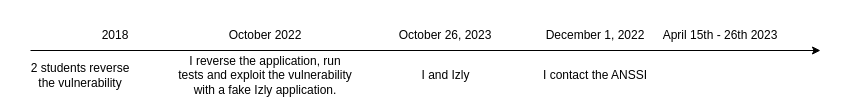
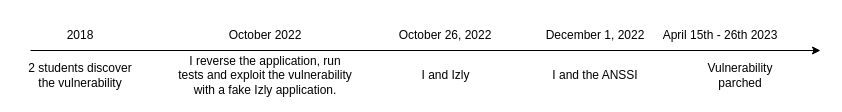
node "2018": moved (116, 36) -> (81, 36)
node "October 26, 2023": label "October 26, 2023" -> "October 26, 2022"
node "2 students reverse the vulnerability": label "2 students reverse the vulnerability" -> "2 students discover the vulnerability"
node "I contact the ANSSI": label "I contact the ANSSI" -> "I and the ANSSI"
node "Vulnerability parched": added
